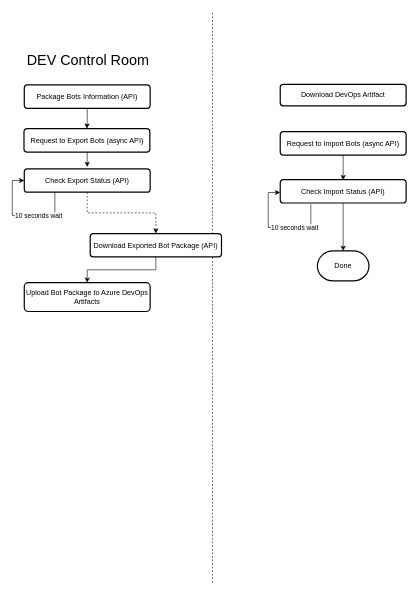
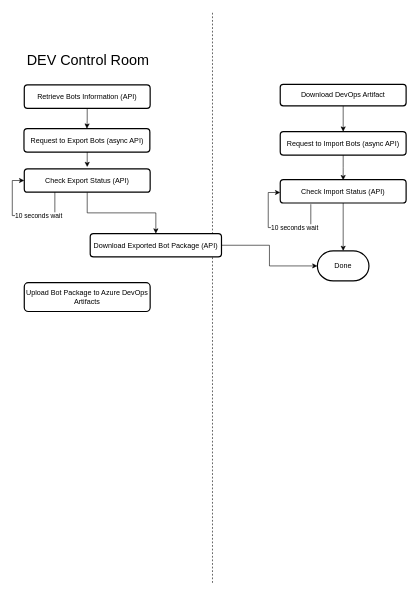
node "Package Bots Information (API)": label "Package Bots Information (API)" -> "Retrieve Bots Information (API)"
edge "Download DevOps Artifact" -> "Request to Import Bots (async API)": added
edge "Check Export Status (API)" -> "Download Exported Bot Package (API)": style dashed -> solid
edge "Download Exported Bot Package (API)" -> "Upload Bot Package to Azure DevOps Artifacts": now "Download Exported Bot Package (API)" -> "Done"
